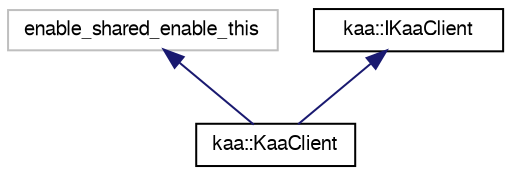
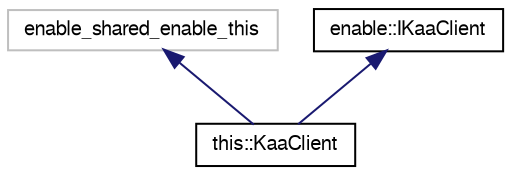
node "kaa::IKaaClient": label "kaa::IKaaClient" -> "enable::IKaaClient"
node "kaa::KaaClient": label "kaa::KaaClient" -> "this::KaaClient"
